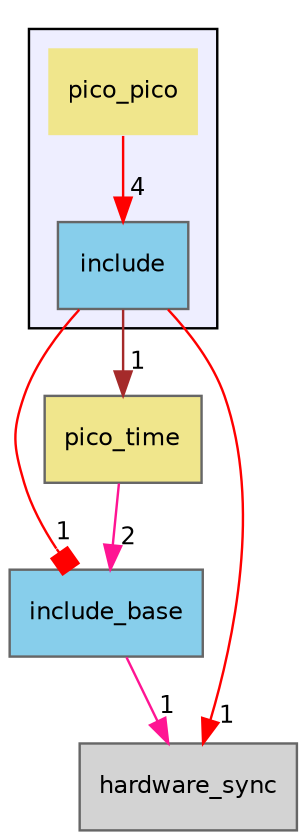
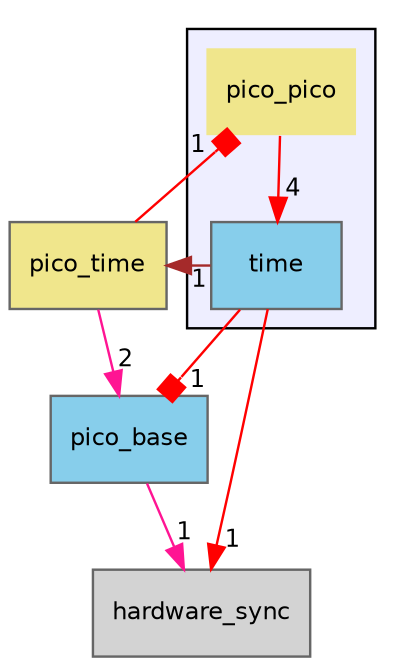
edge "pico_time" -> "pico_pico": added
node "include": label "include" -> "time"
node "include_base": label "include_base" -> "pico_base"
